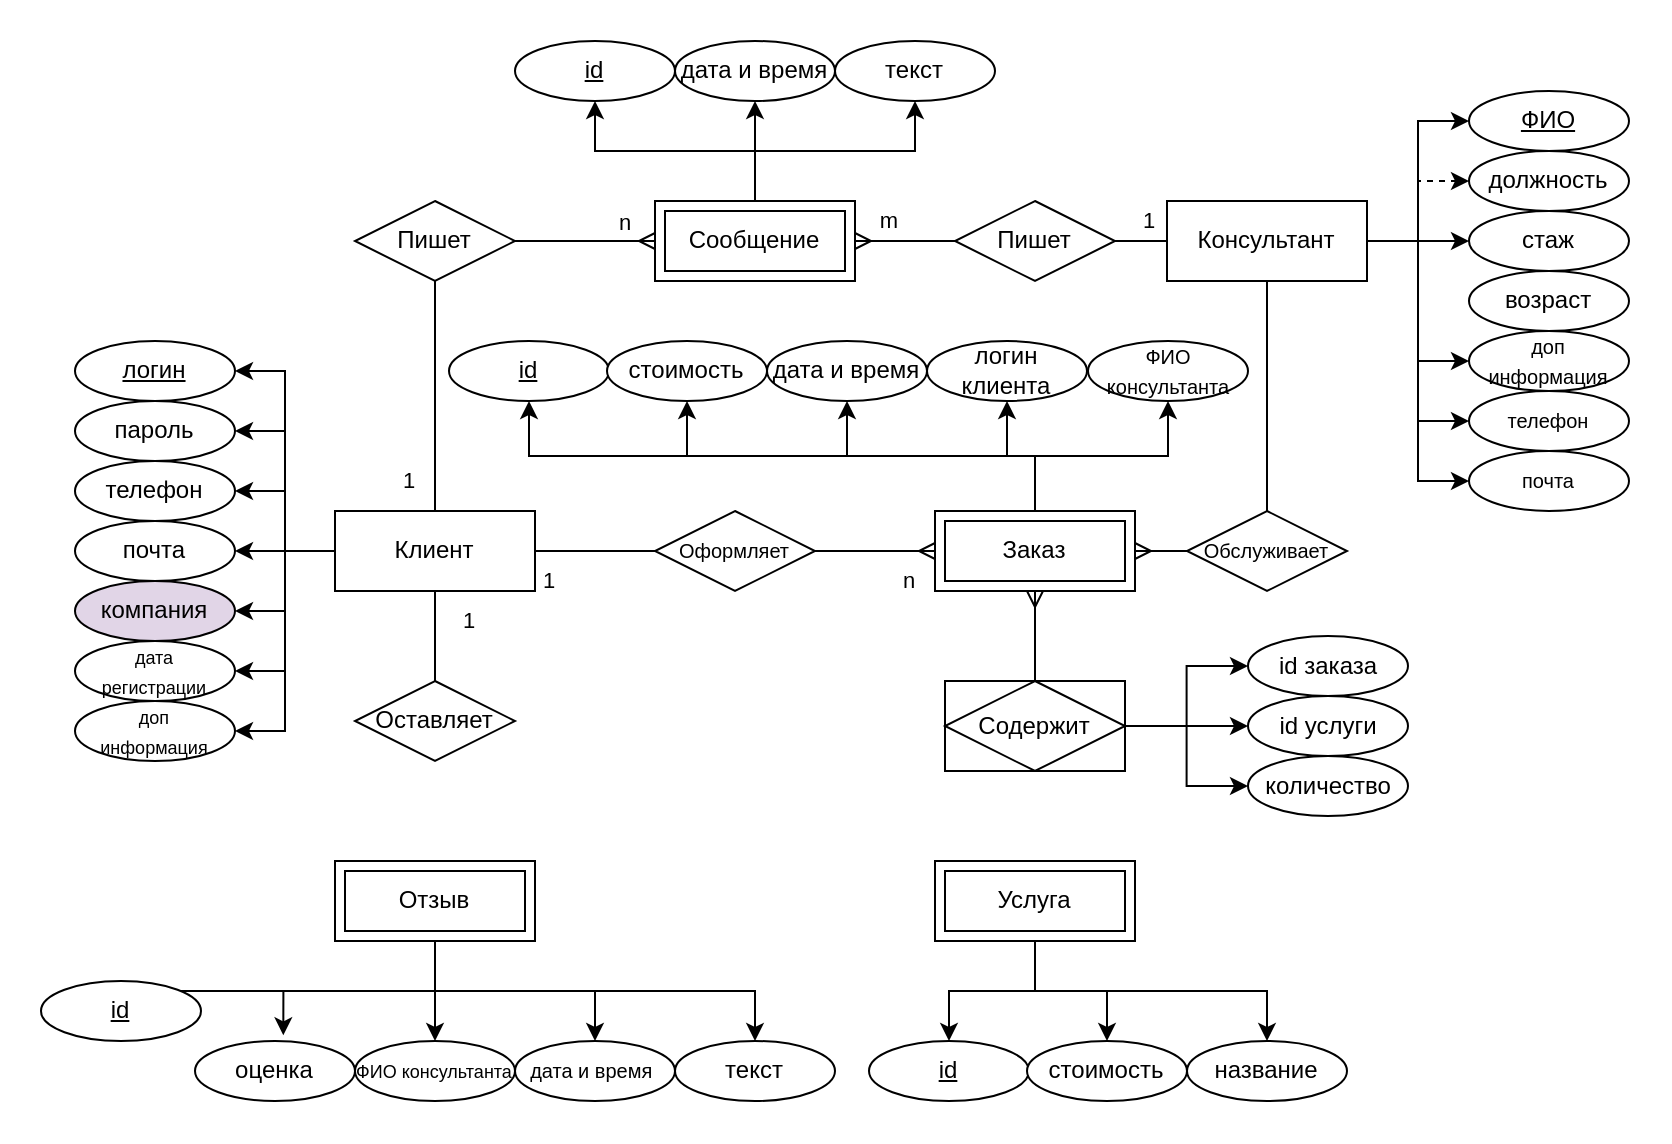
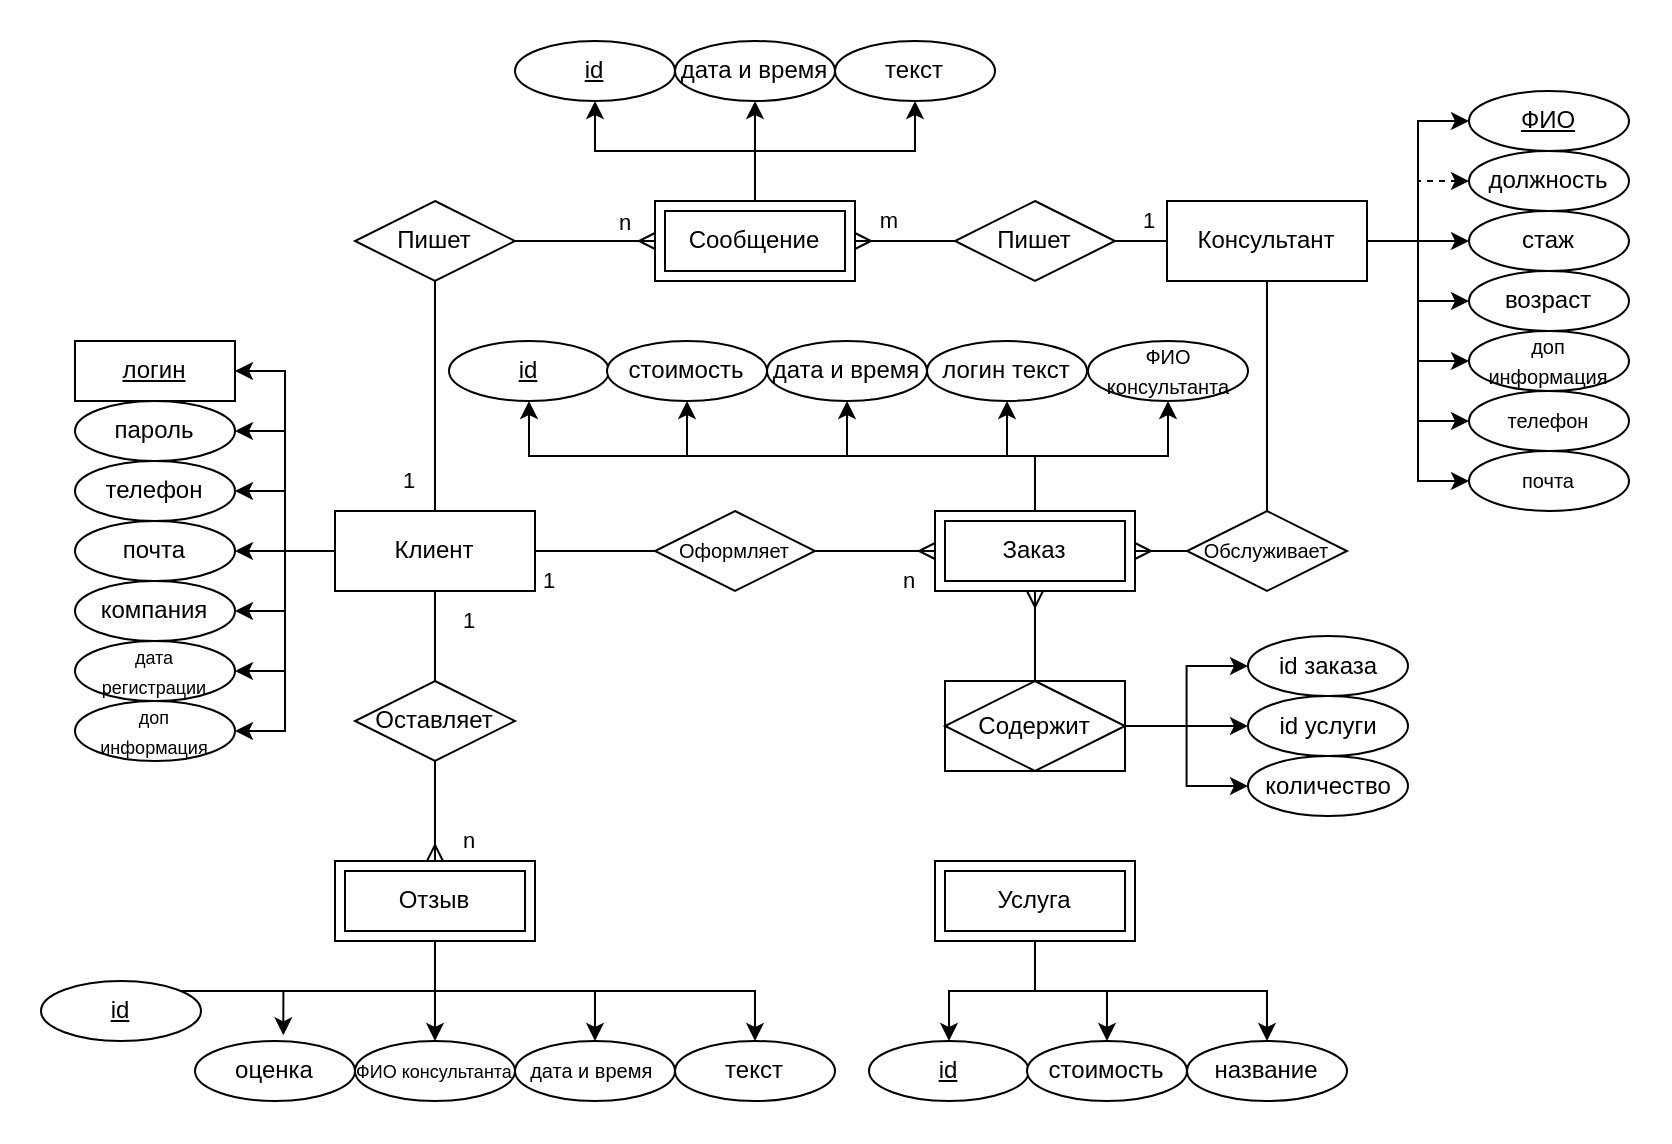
edge "Консультант" -> "возраст": added
node "логин": shape ellipse -> rectangle
node "логин клиента": label "логин клиента" -> "логин текст"
node "компания": fillcolor #e1d5e7 -> #ffffff
edge "Оставляет" -> "Отзыв": added, label "n"
